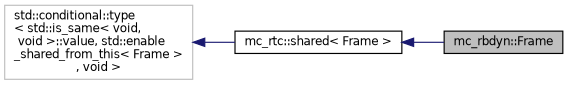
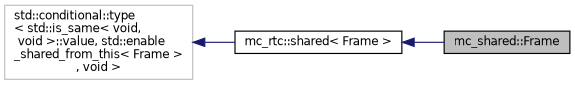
node "mc_rbdyn::Frame": label "mc_rbdyn::Frame" -> "mc_shared::Frame"
